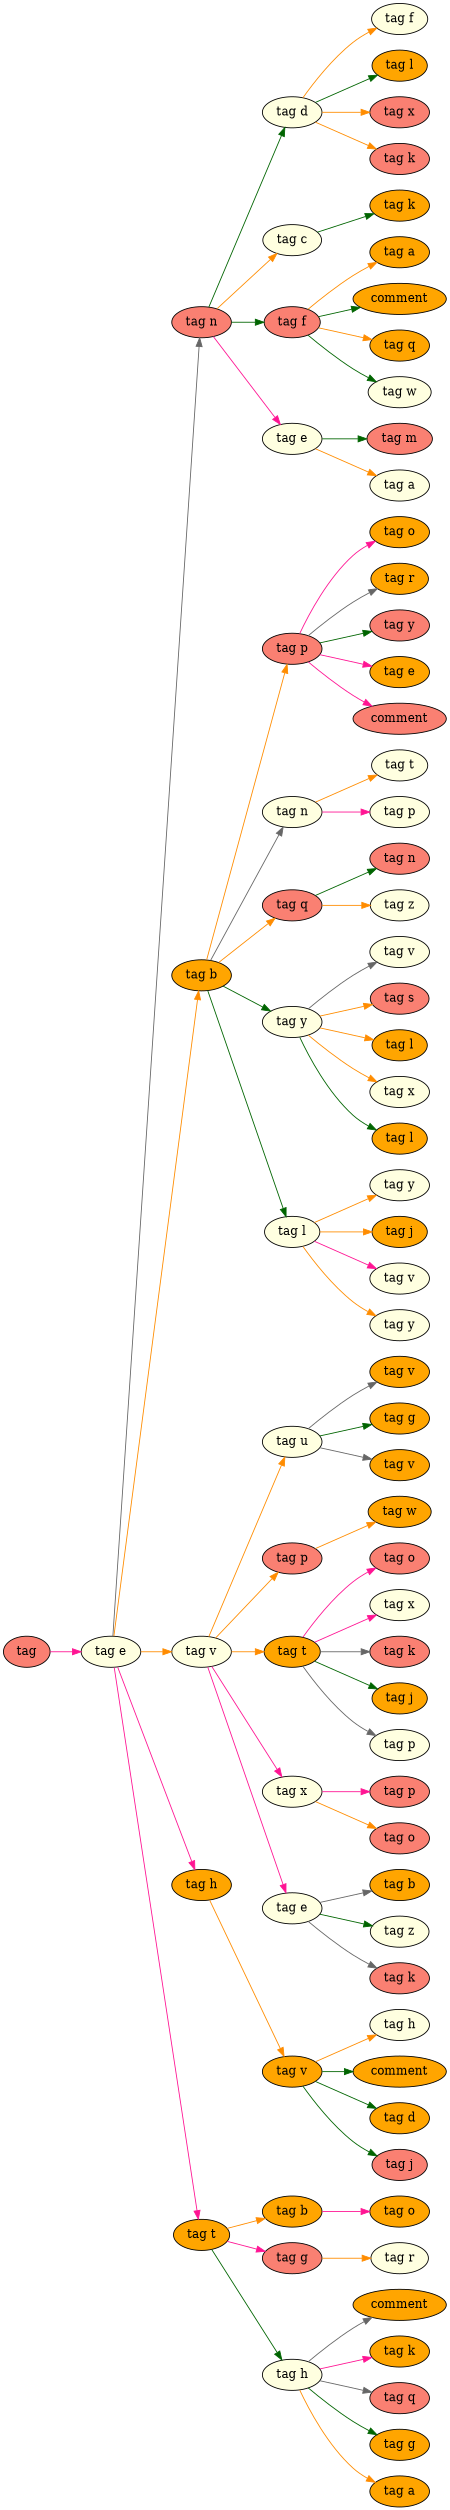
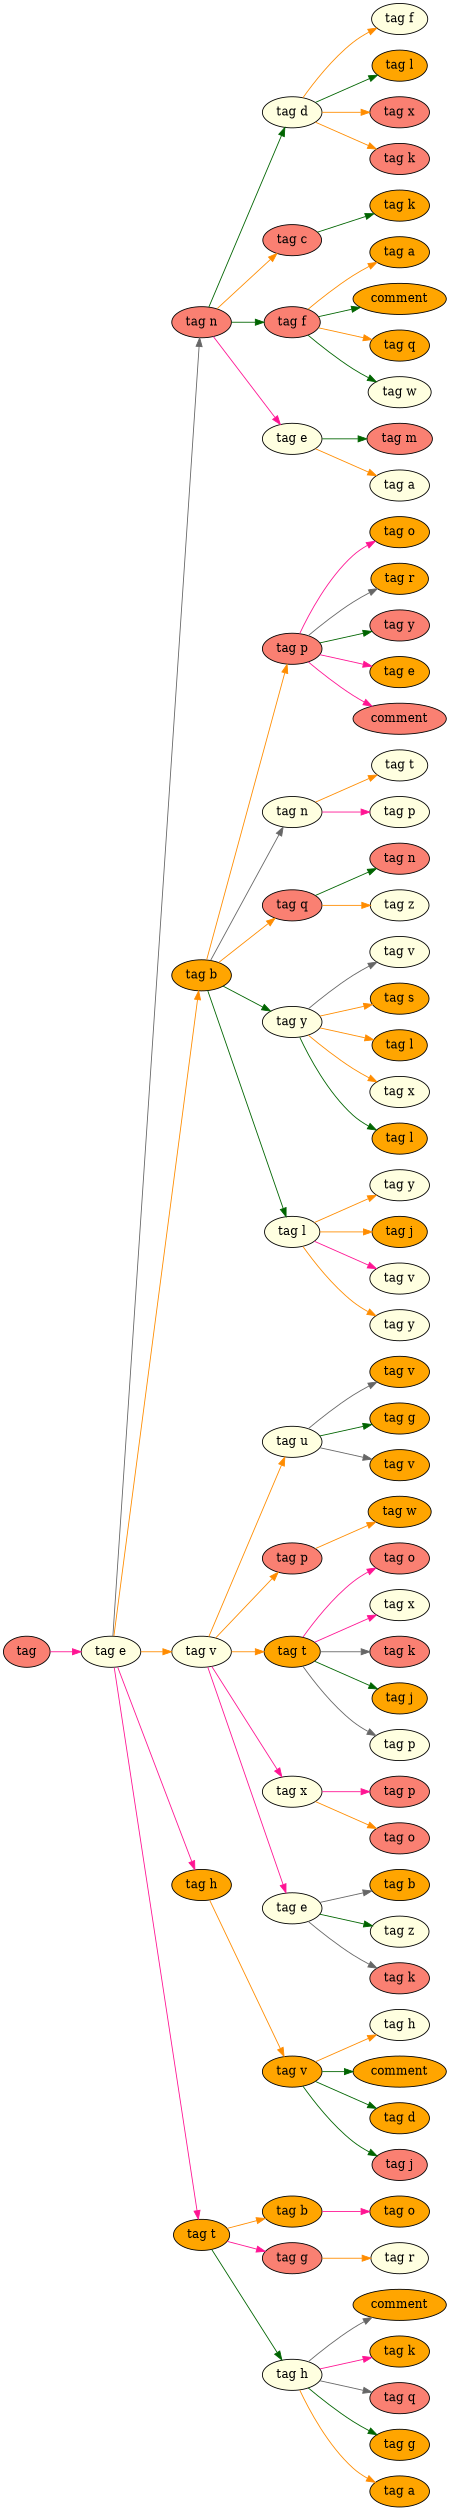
node "tag c": fillcolor lightyellow -> salmon
node "tag s": fillcolor salmon -> orange
